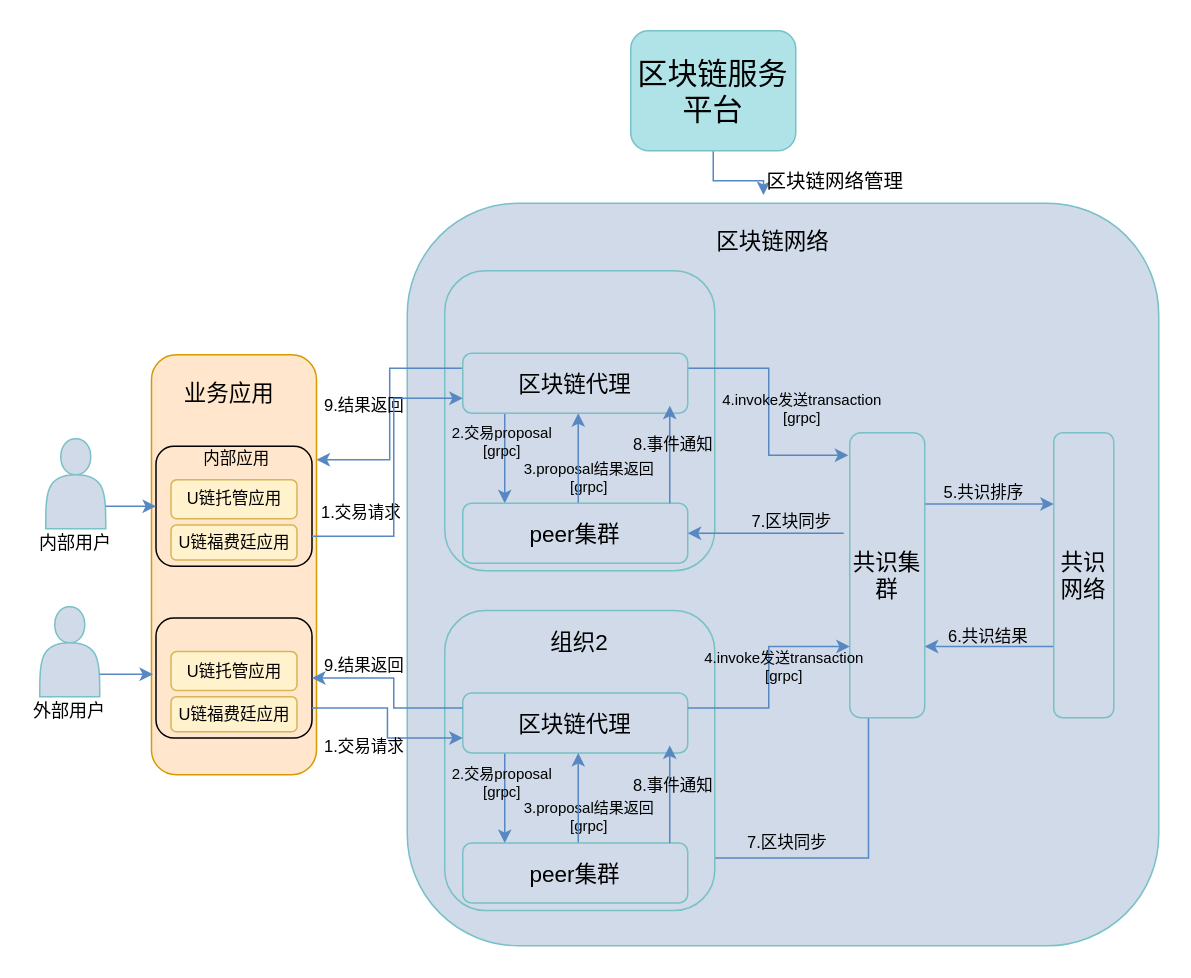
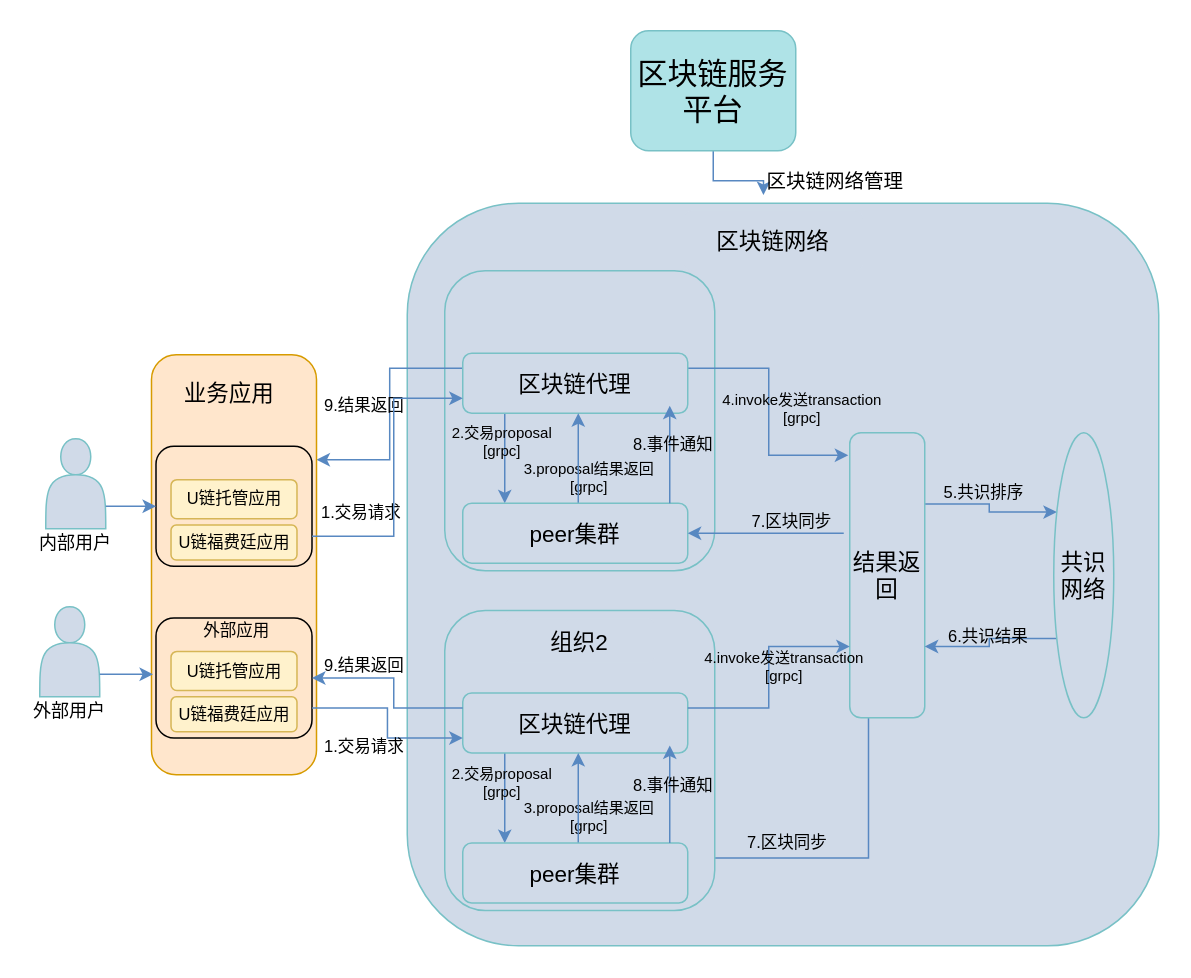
node "内部应用": removed
node "共识集群": label "共识集群" -> "结果返回"
node "共识网络": shape rounded rectangle -> ellipse
node "外部应用": added
